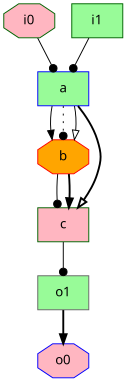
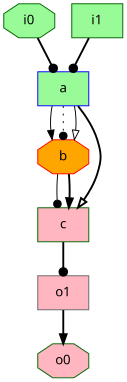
node "i0": fillcolor lightpink -> palegreen
edge "i0" -> "a": style solid -> bold
edge "i1" -> "a": style solid -> bold
edge "c" -> "o1": style solid -> bold
node "o1": fillcolor palegreen -> lightpink
node "o0": color blue -> darkgreen
